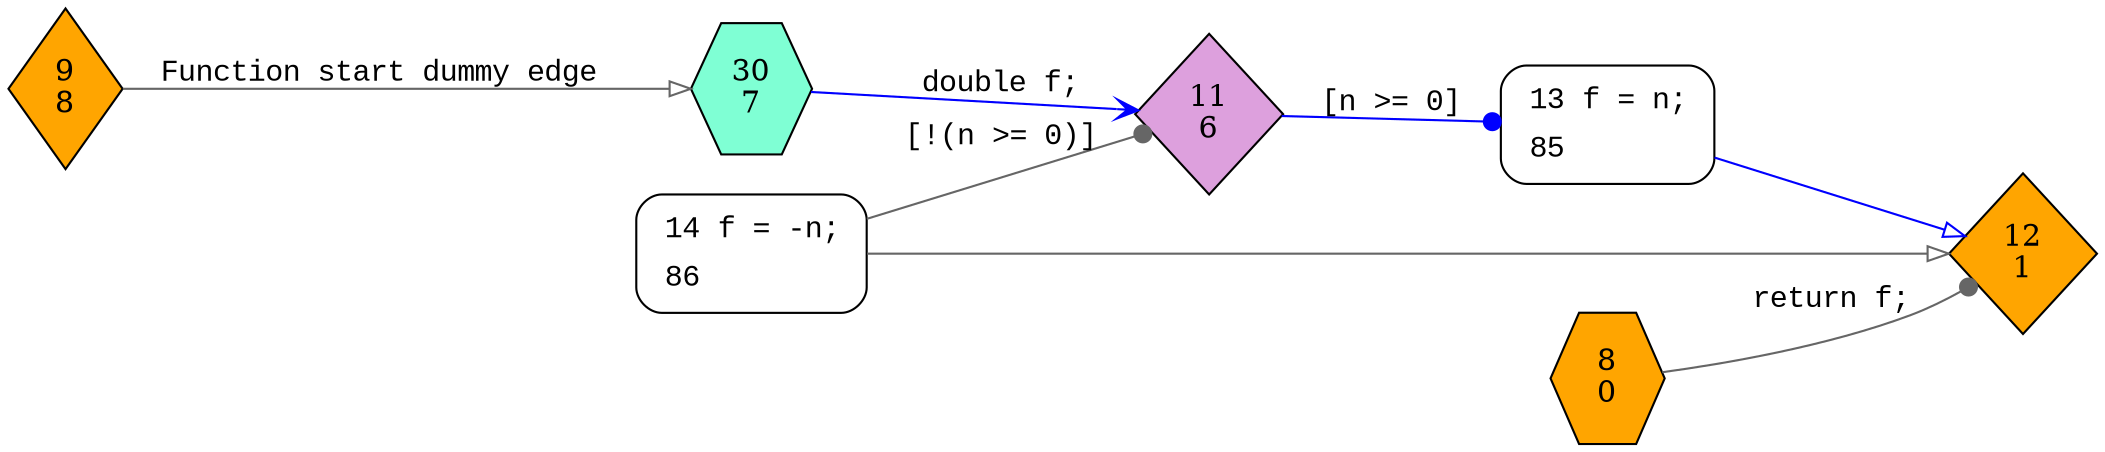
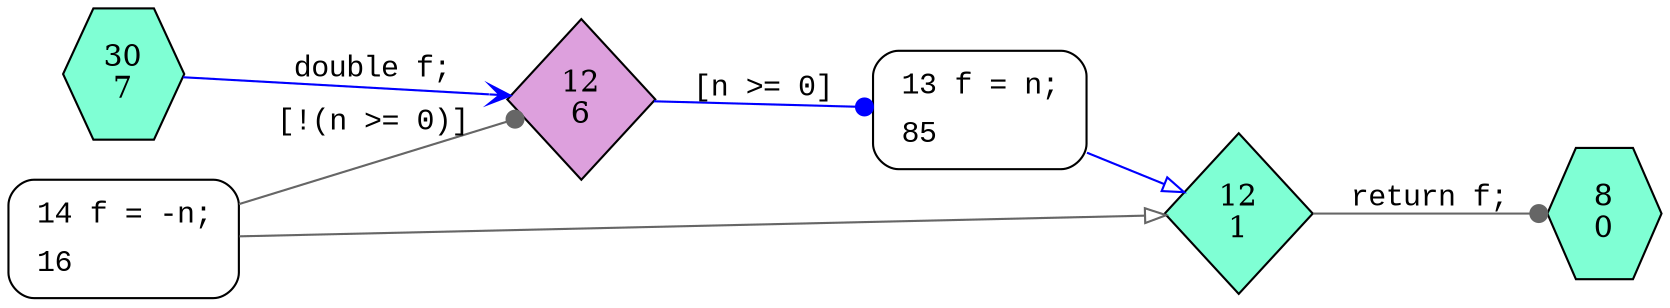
node "9 8": removed
node "11 6": label "11 6" -> "12 6"
node "12 1": fillcolor orange -> aquamarine
node "14": text "86" -> "16"
edge "8 0" -> "12 1": reversed
node "8 0": fillcolor orange -> aquamarine
